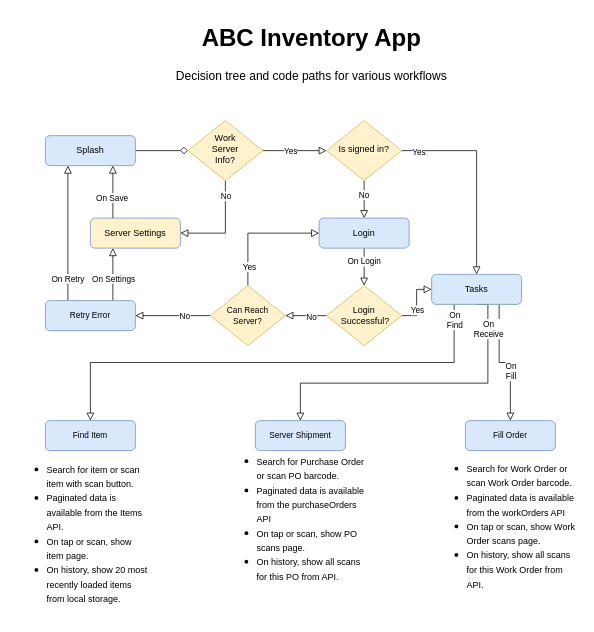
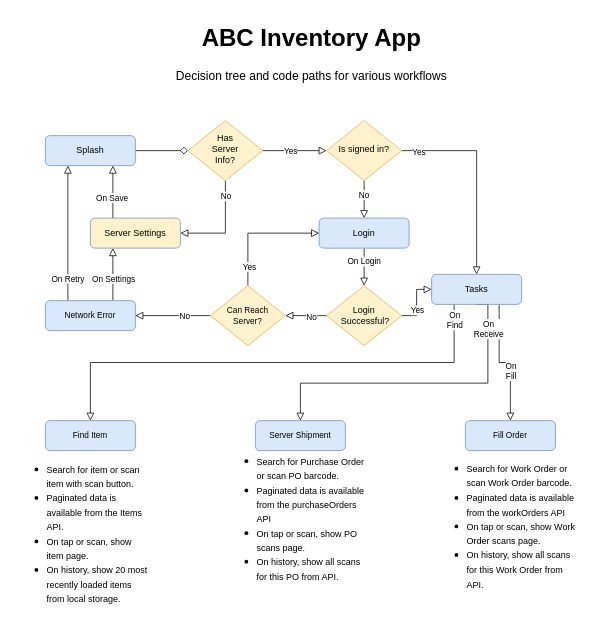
node "Work Server Info?": label "Work Server Info?" -> "Has Server Info?"
node "Retry Error": label "Retry Error" -> "Network Error"
